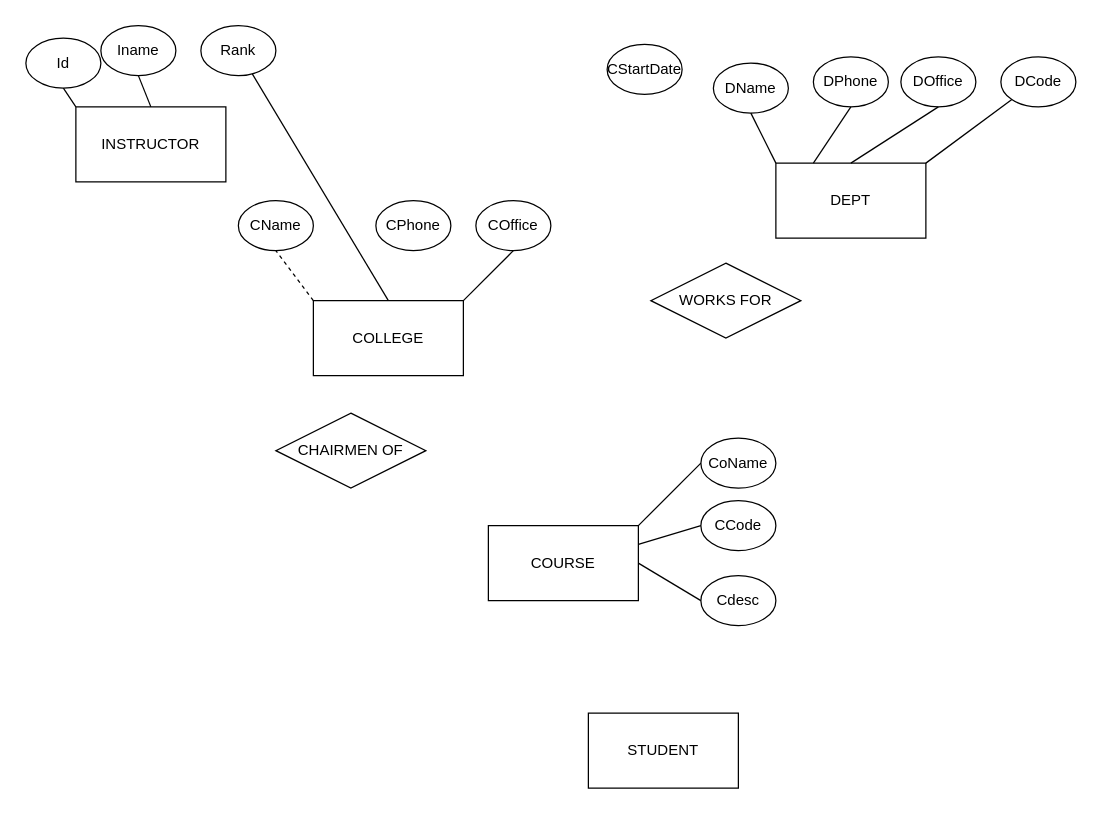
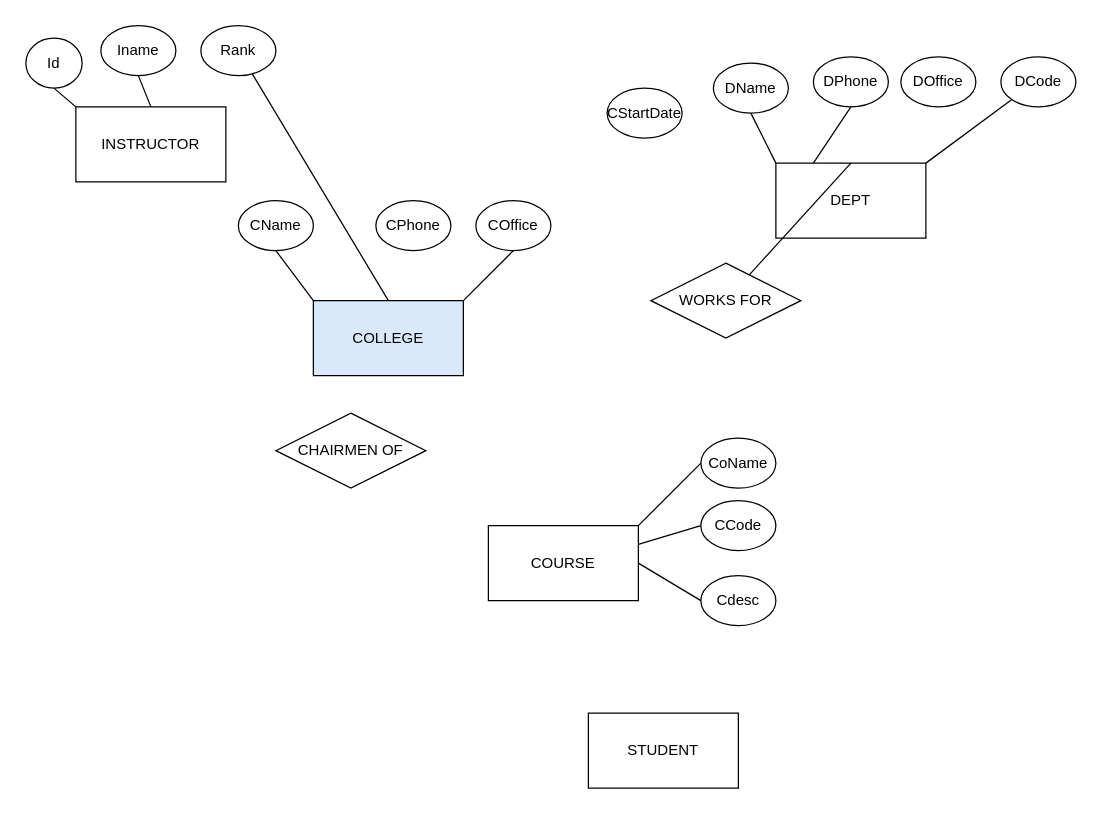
node "Id": size 75x50 -> 56x50
node "CStartDate": moved (644, 69) -> (644, 113)
edge "DOffice" -- "DEPT": now "WORKS FOR" -- "DEPT"
edge "CName" -- "COLLEGE": style dashed -> solid
node "COLLEGE": fillcolor #ffffff -> #dae8fc
